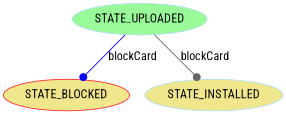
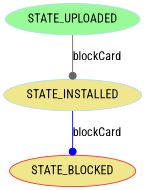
edge "STATE_UPLOADED" -> "STATE_BLOCKED": now "STATE_INSTALLED" -> "STATE_BLOCKED"
